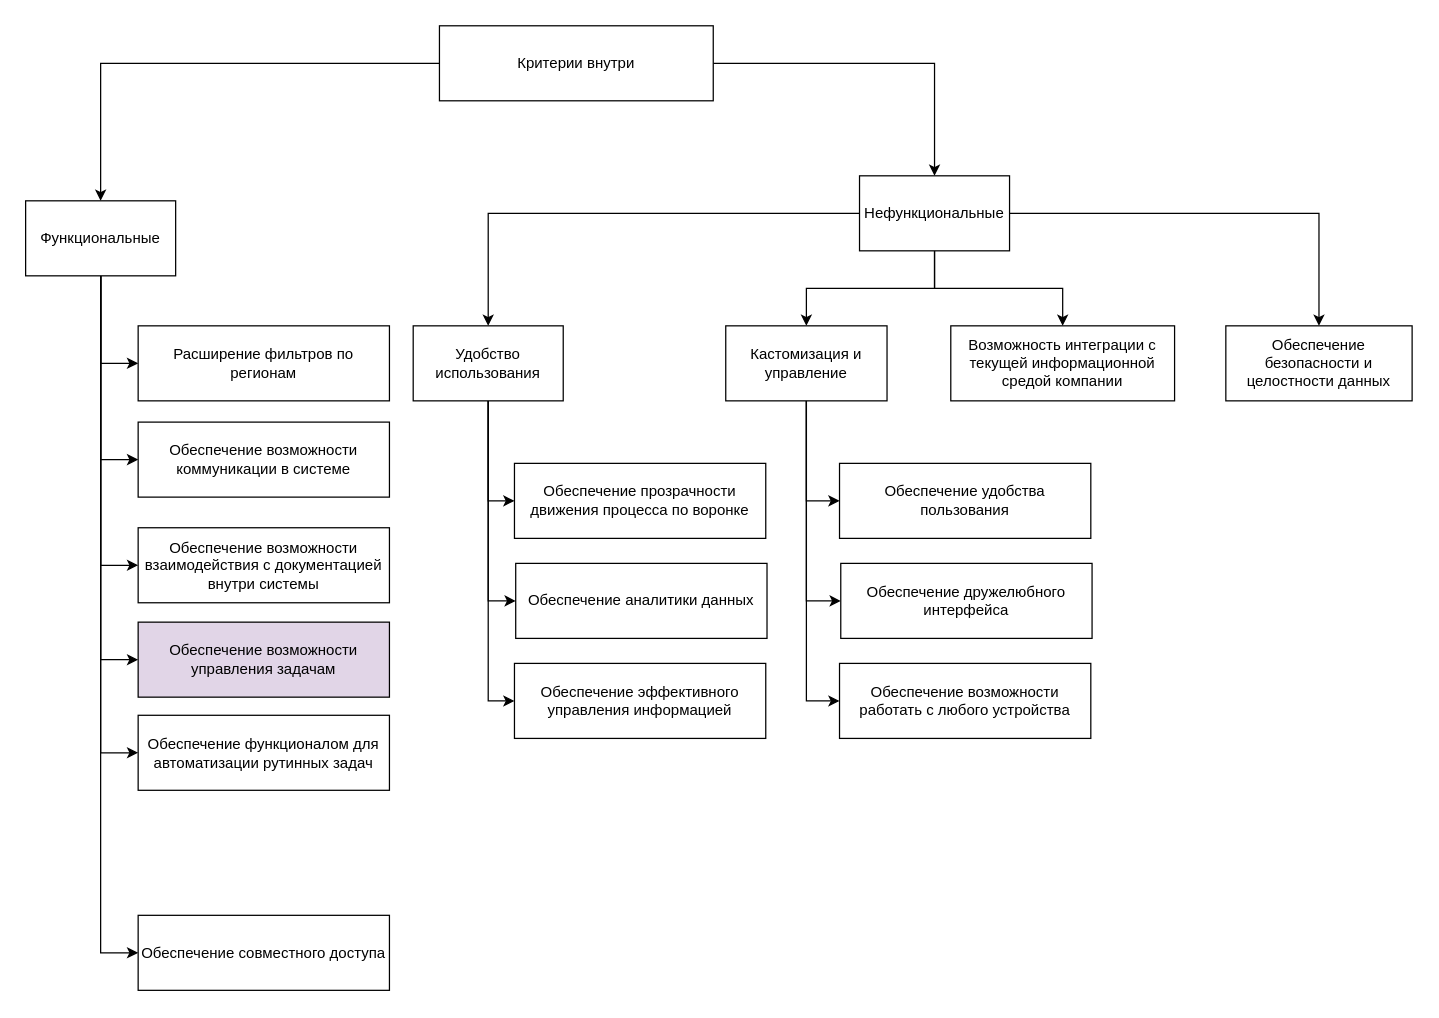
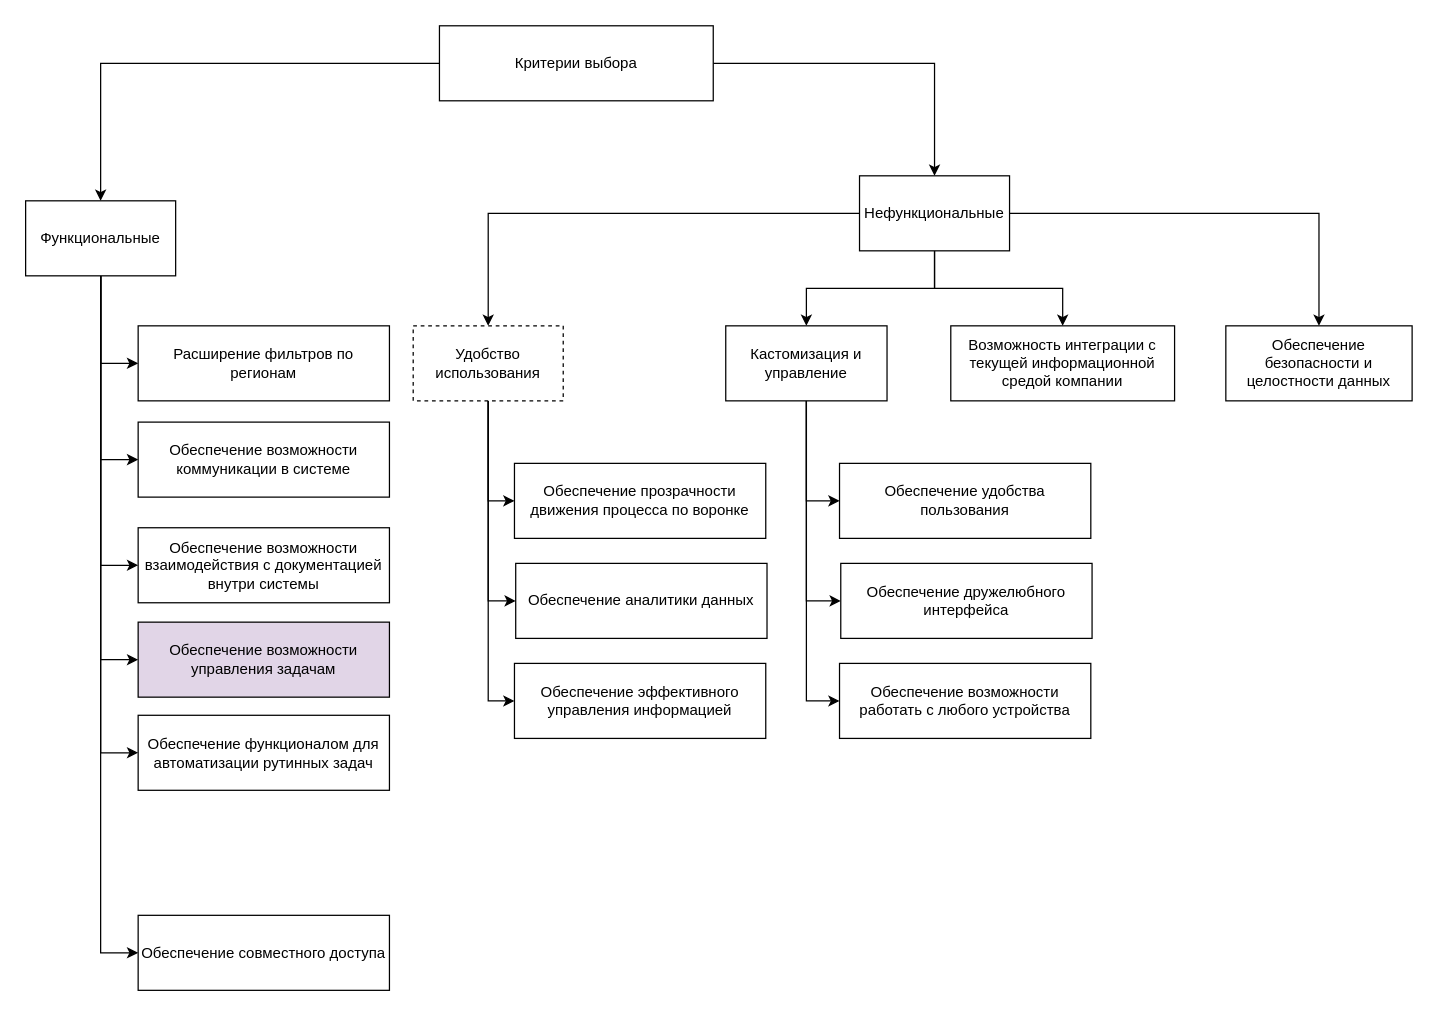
node "Критерии внутри": label "Критерии внутри" -> "Критерии выбора"
node "Удобство использования": style solid -> dashed
